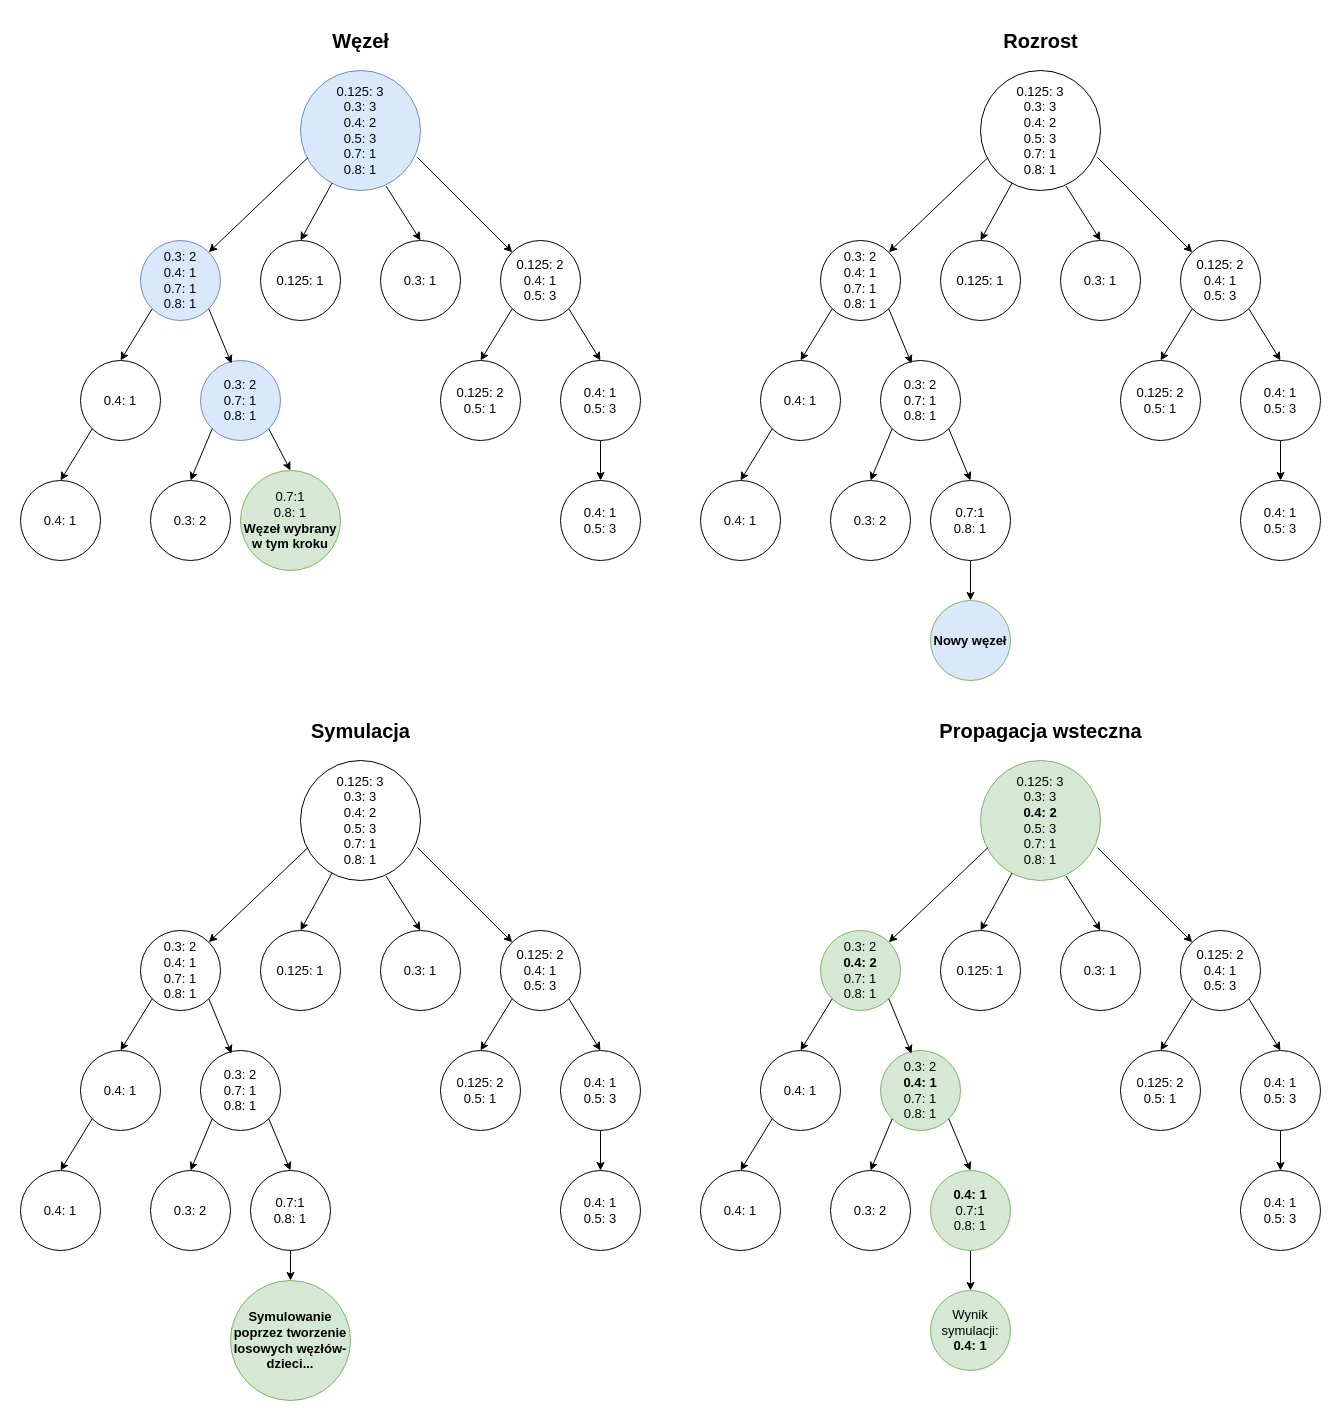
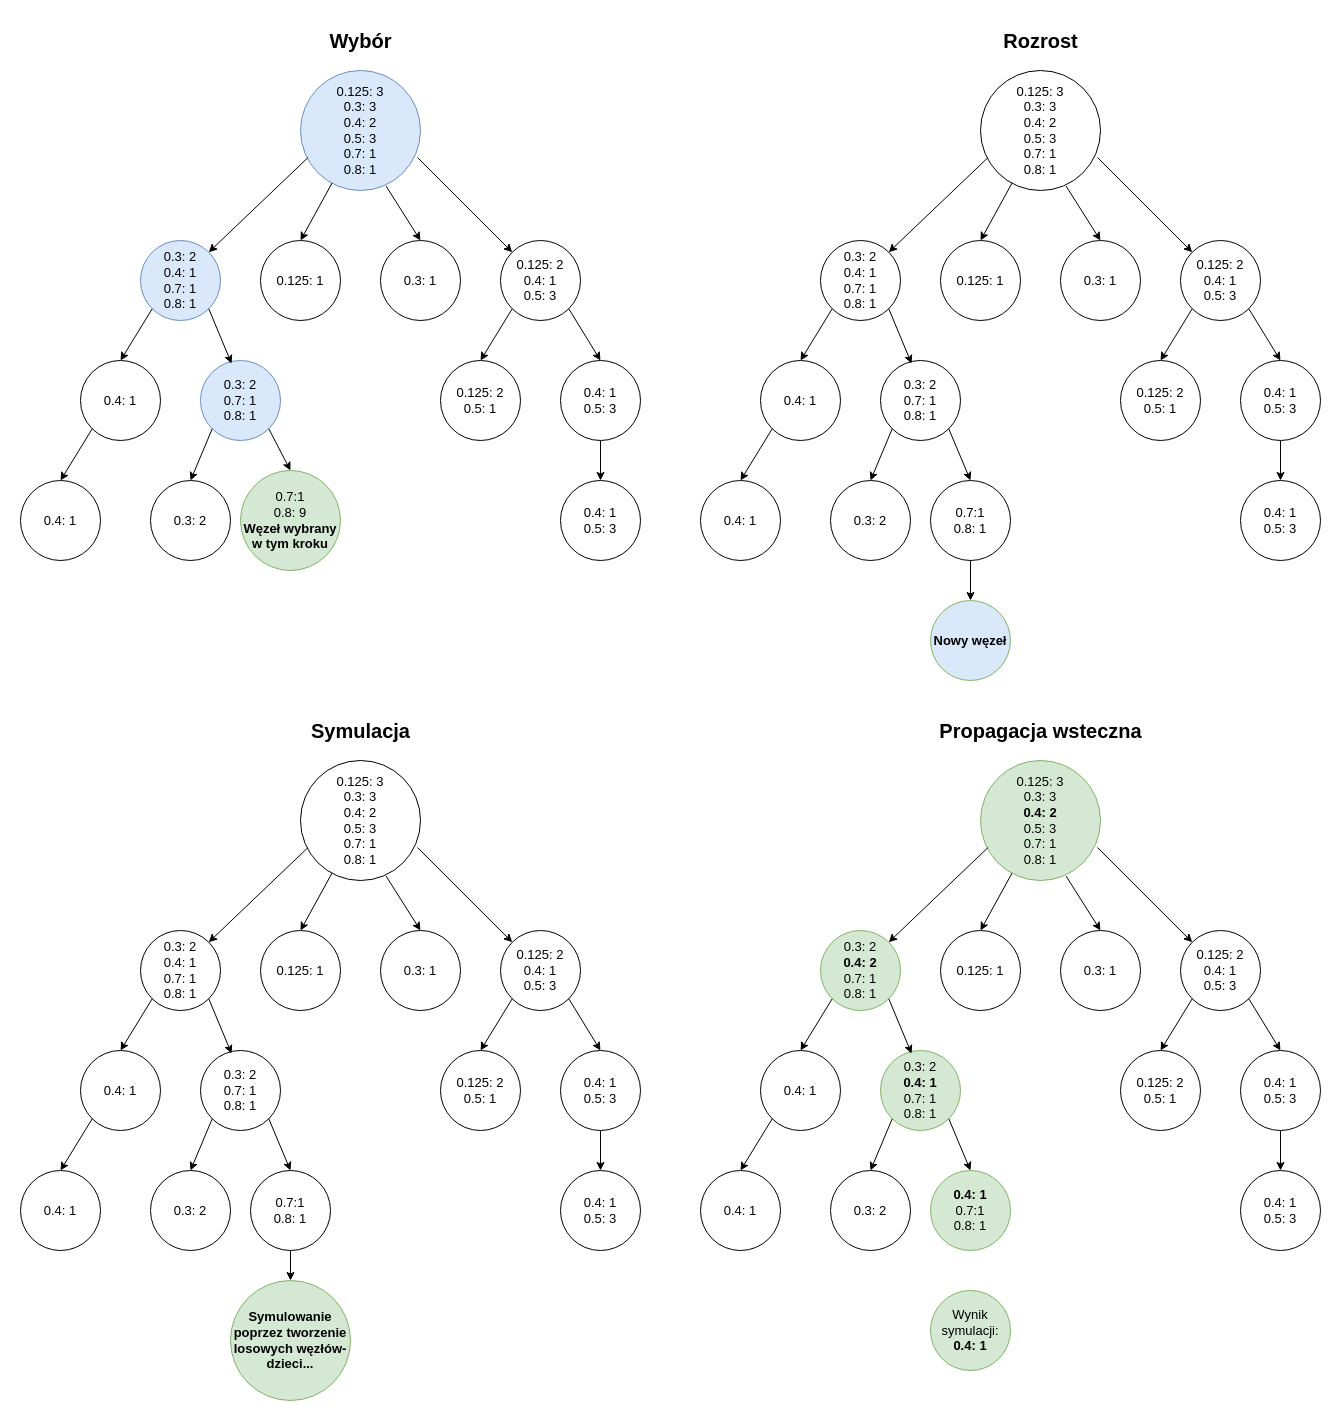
node "Węzeł": label "Węzeł" -> "Wybór"
node "0.7:10.8: 1Węzeł wybranyw tym kroku": label "0.7:10.8: 1Węzeł wybranyw tym kroku" -> "0.7:10.8: 9Węzeł wybranyw tym kroku"
edge "0.4: 10.7:10.8: 1" -> "Wynik symulacji:0.4: 1": removed
